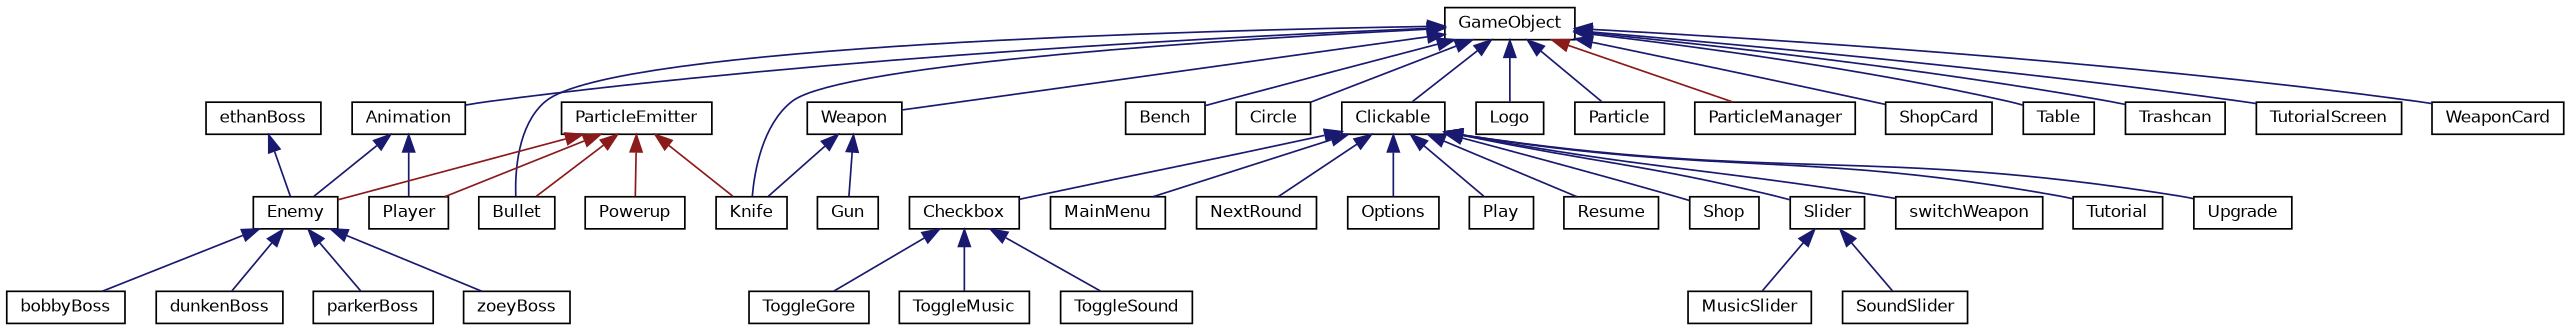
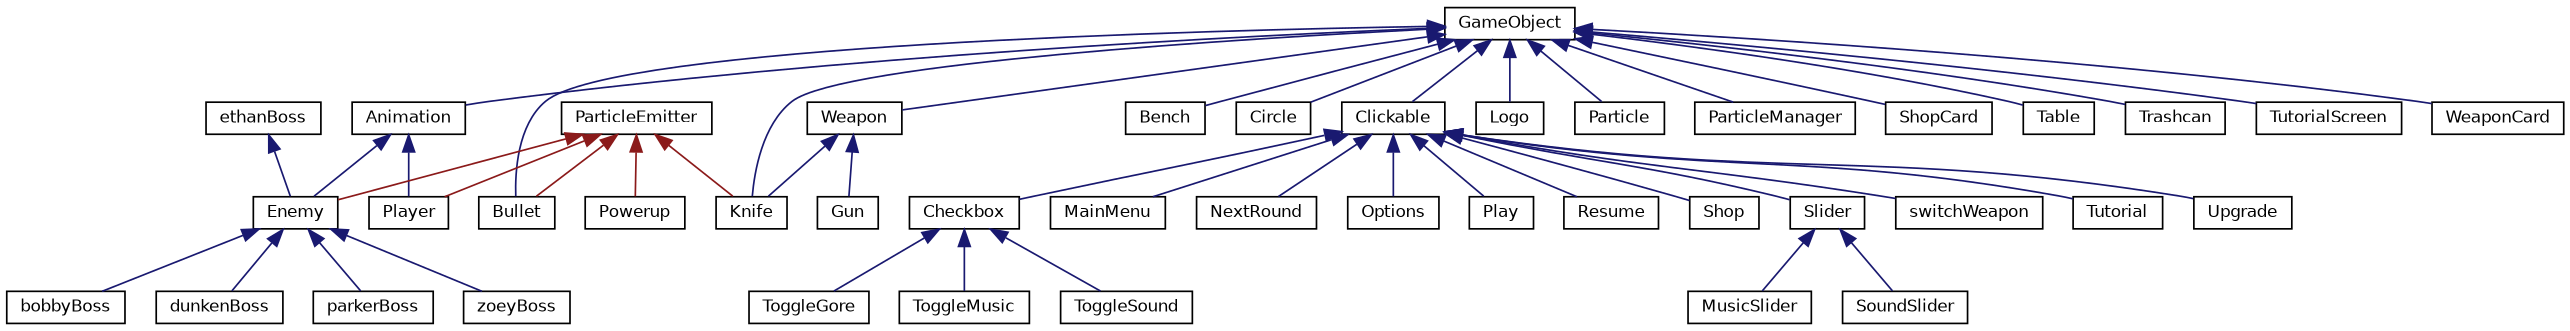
edge "ParticleManager" -> "GameObject": color firebrick4 -> midnightblue
